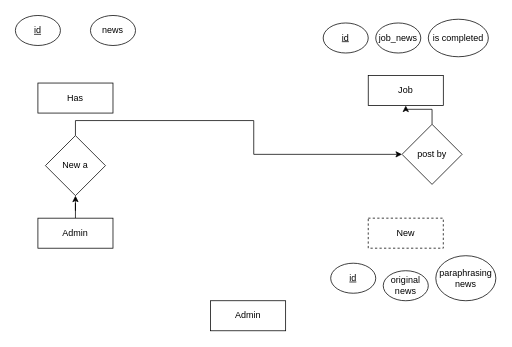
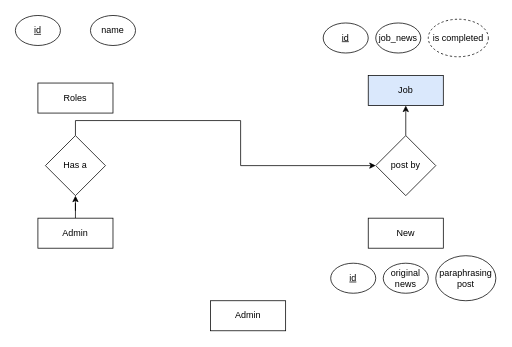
node "news": label "news" -> "name"
node "is completed": style solid -> dashed
node "Job": fillcolor #ffffff -> #dae8fc
node "Has": label "Has" -> "Roles"
node "post by": moved (432, 154) -> (405, 165)
node "New a": label "New a" -> "Has a"
node "New": style dashed -> solid
node "paraphrasing news": label "paraphrasing news" -> "paraphrasing post"
node "original news": moved (405, 285) -> (405, 278)
